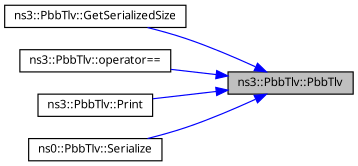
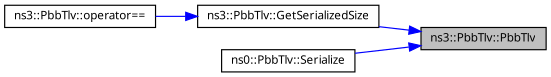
edge "ns3::PbbTlv::operator==" -> "ns3::PbbTlv::PbbTlv": now "ns3::PbbTlv::operator==" -> "ns3::PbbTlv::GetSerializedSize"
node "ns3::PbbTlv::Print": removed
